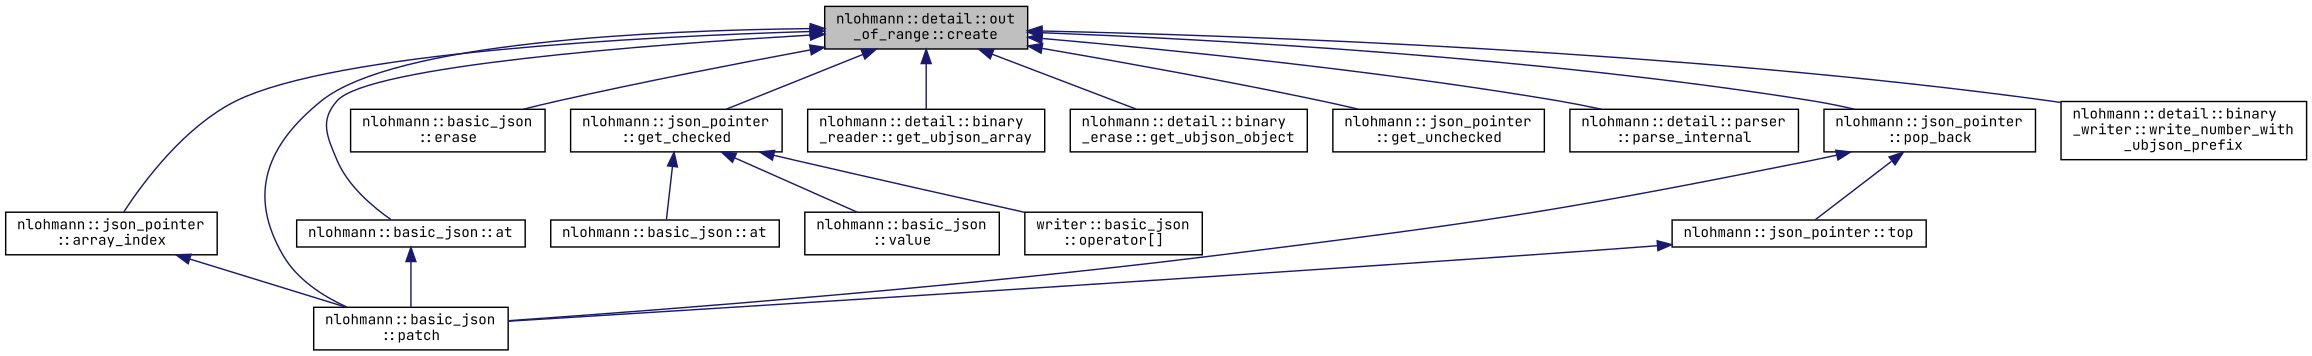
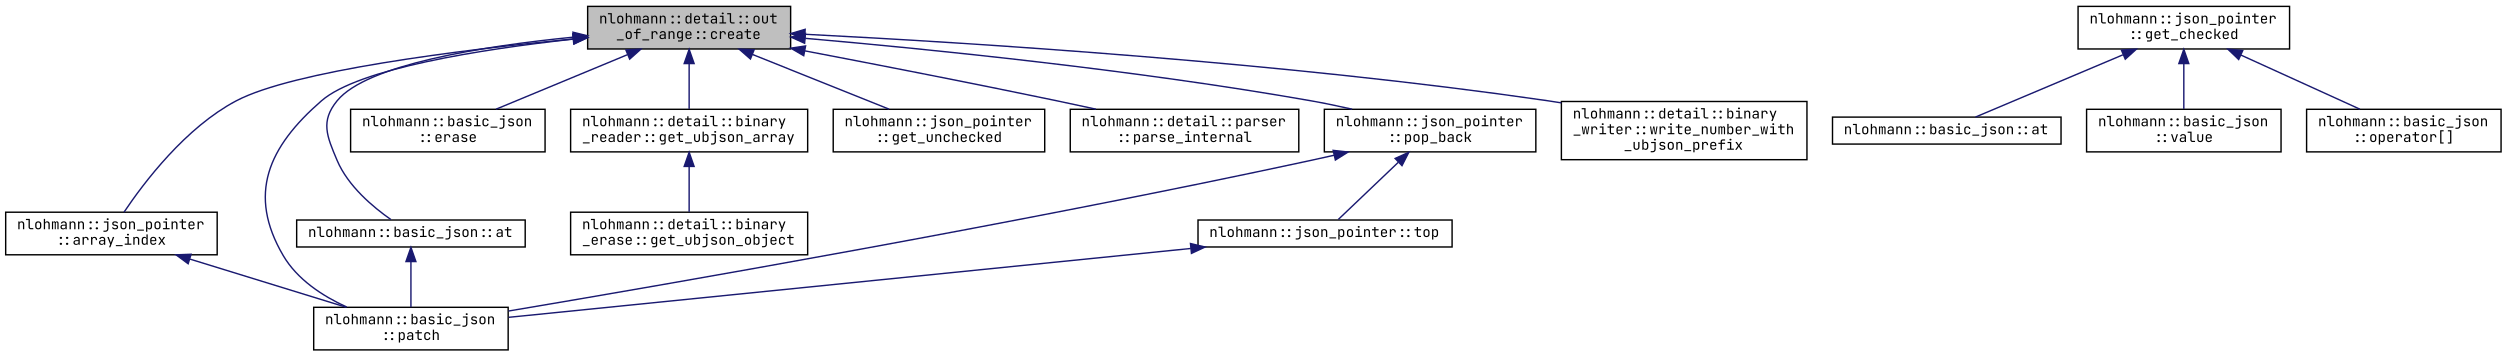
edge "nlohmann::json_pointer ::get_checked" -> "nlohmann::detail::out _of_range::create": removed
edge "nlohmann::detail::binary _erase::get_ubjson_object" -> "nlohmann::detail::out _of_range::create": now "nlohmann::detail::binary _erase::get_ubjson_object" -> "nlohmann::detail::binary _reader::get_ubjson_array"
node "writer::basic_json ::operator[]": label "writer::basic_json ::operator[]" -> "nlohmann::basic_json ::operator[]"
